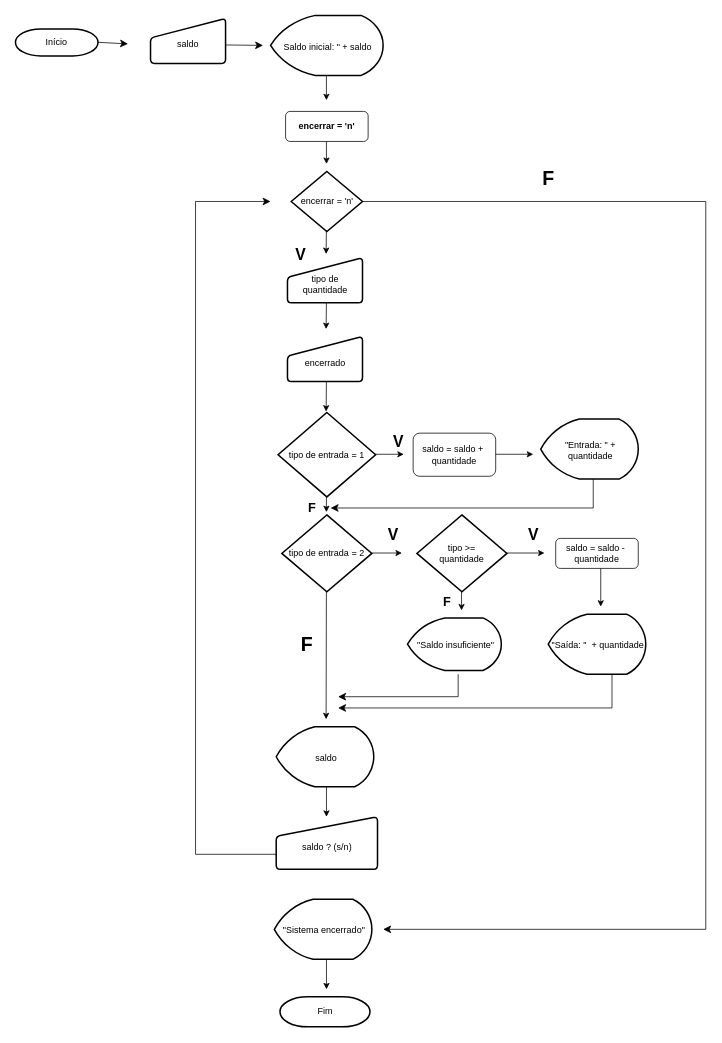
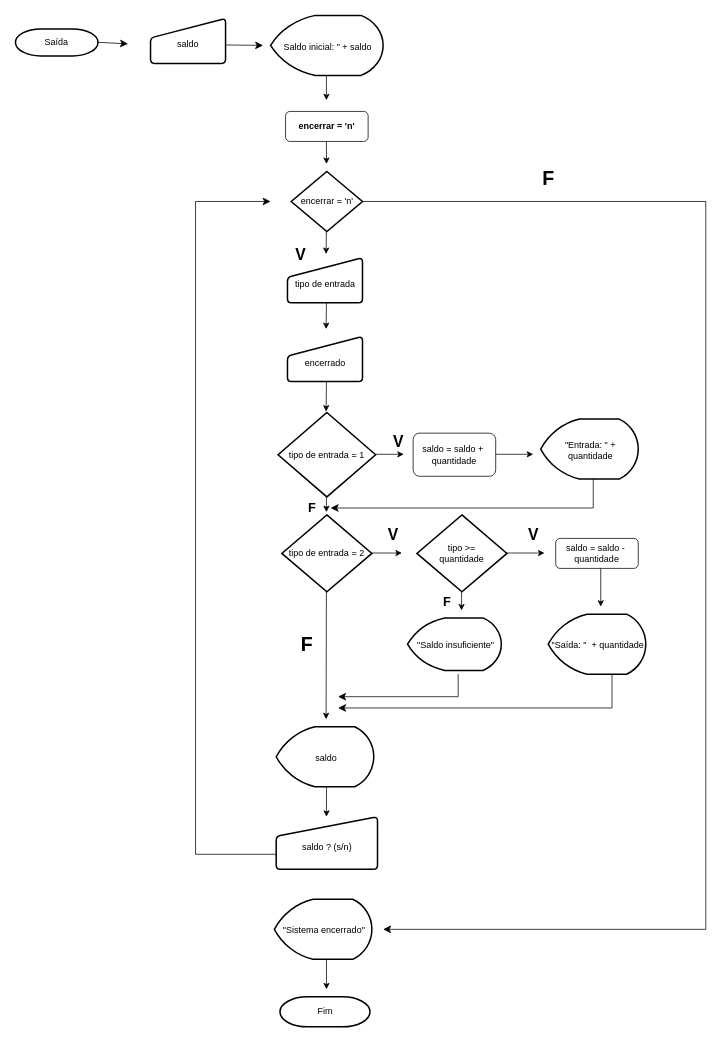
node "Início": label "Início" -> "Saída"
node "tipo de quantidade": label "tipo de quantidade" -> "tipo de entrada"
